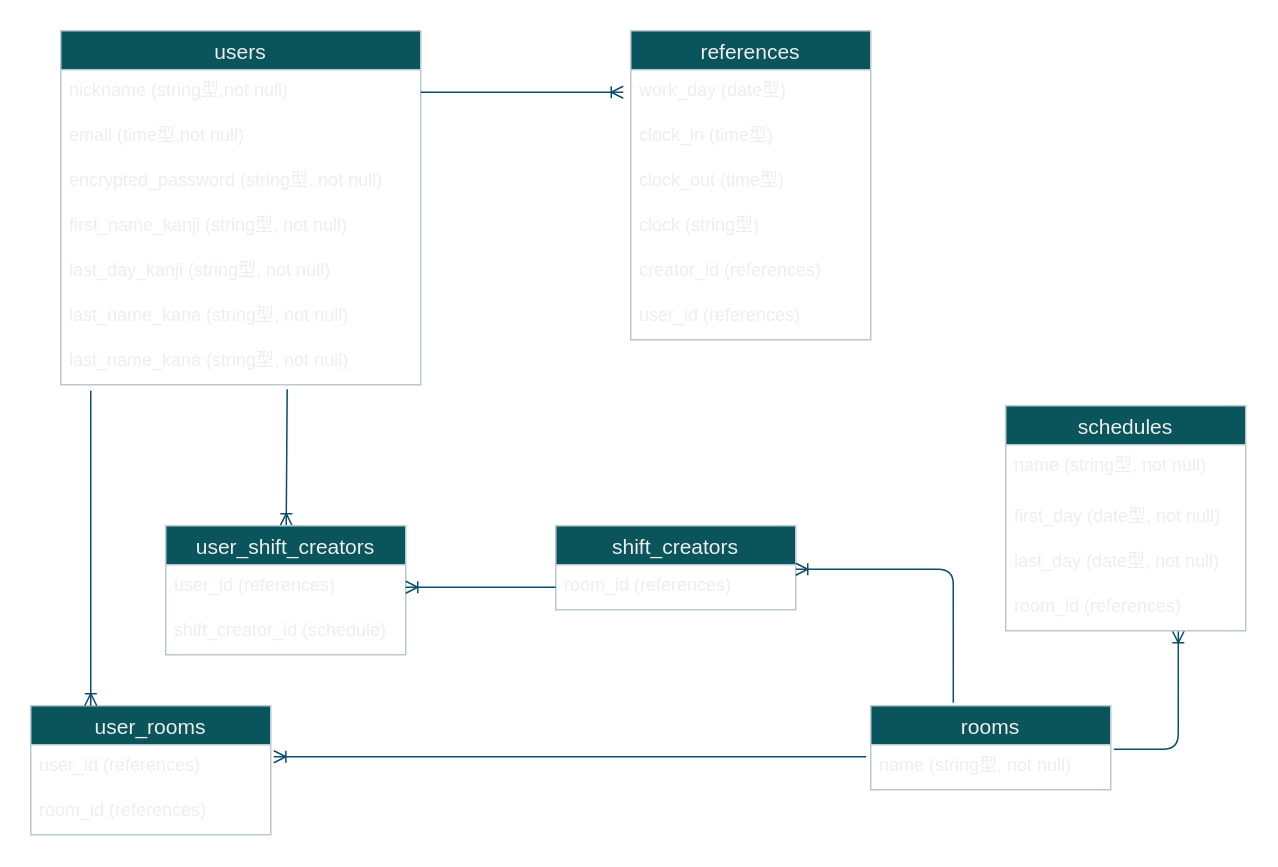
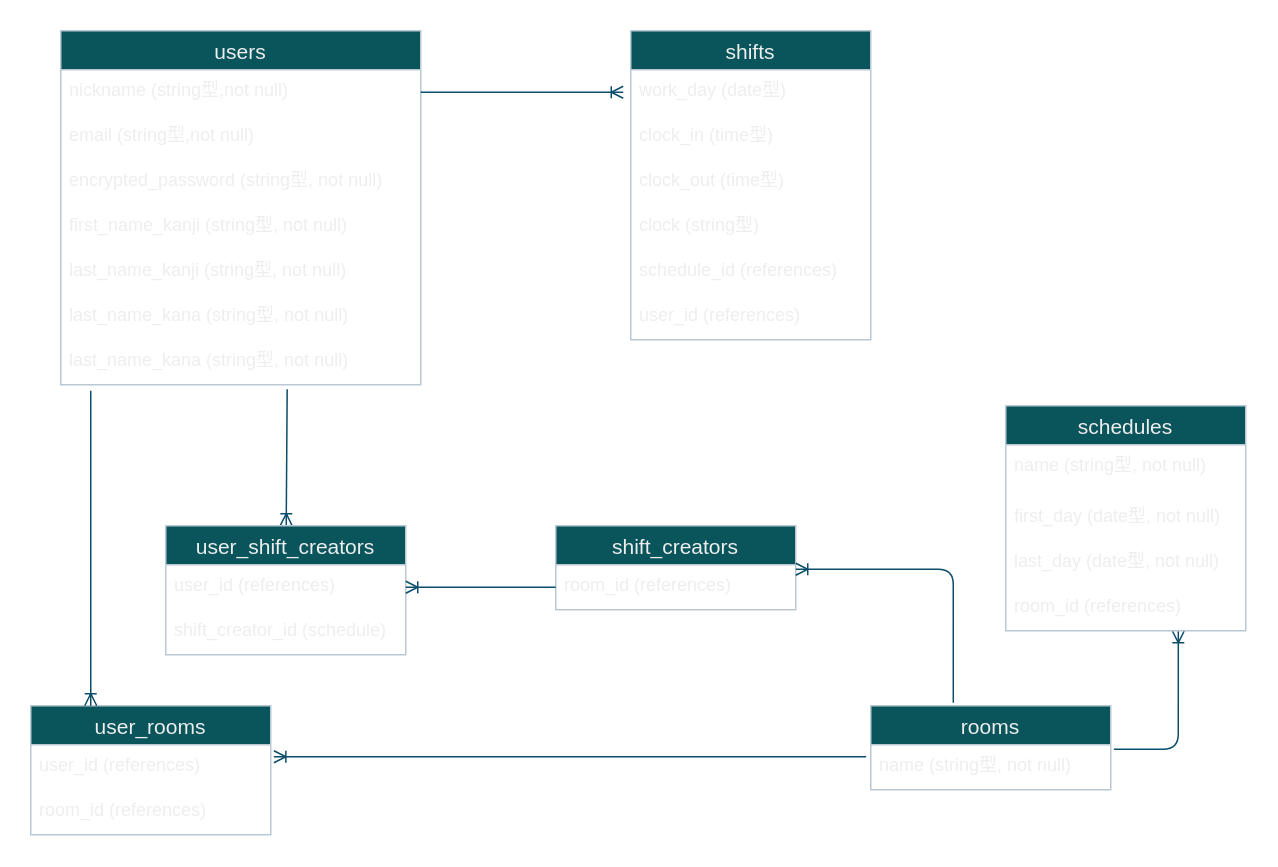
node "references": label "references" -> "shifts"
node "email (time型,not null)": label "email (time型,not null)" -> "email (string型,not null)"
node "last_day_kanji (string型, not null)": label "last_day_kanji (string型, not null)" -> "last_name_kanji (string型, not null)"
node "creator_id (references)": label "creator_id (references)" -> "schedule_id (references)"
